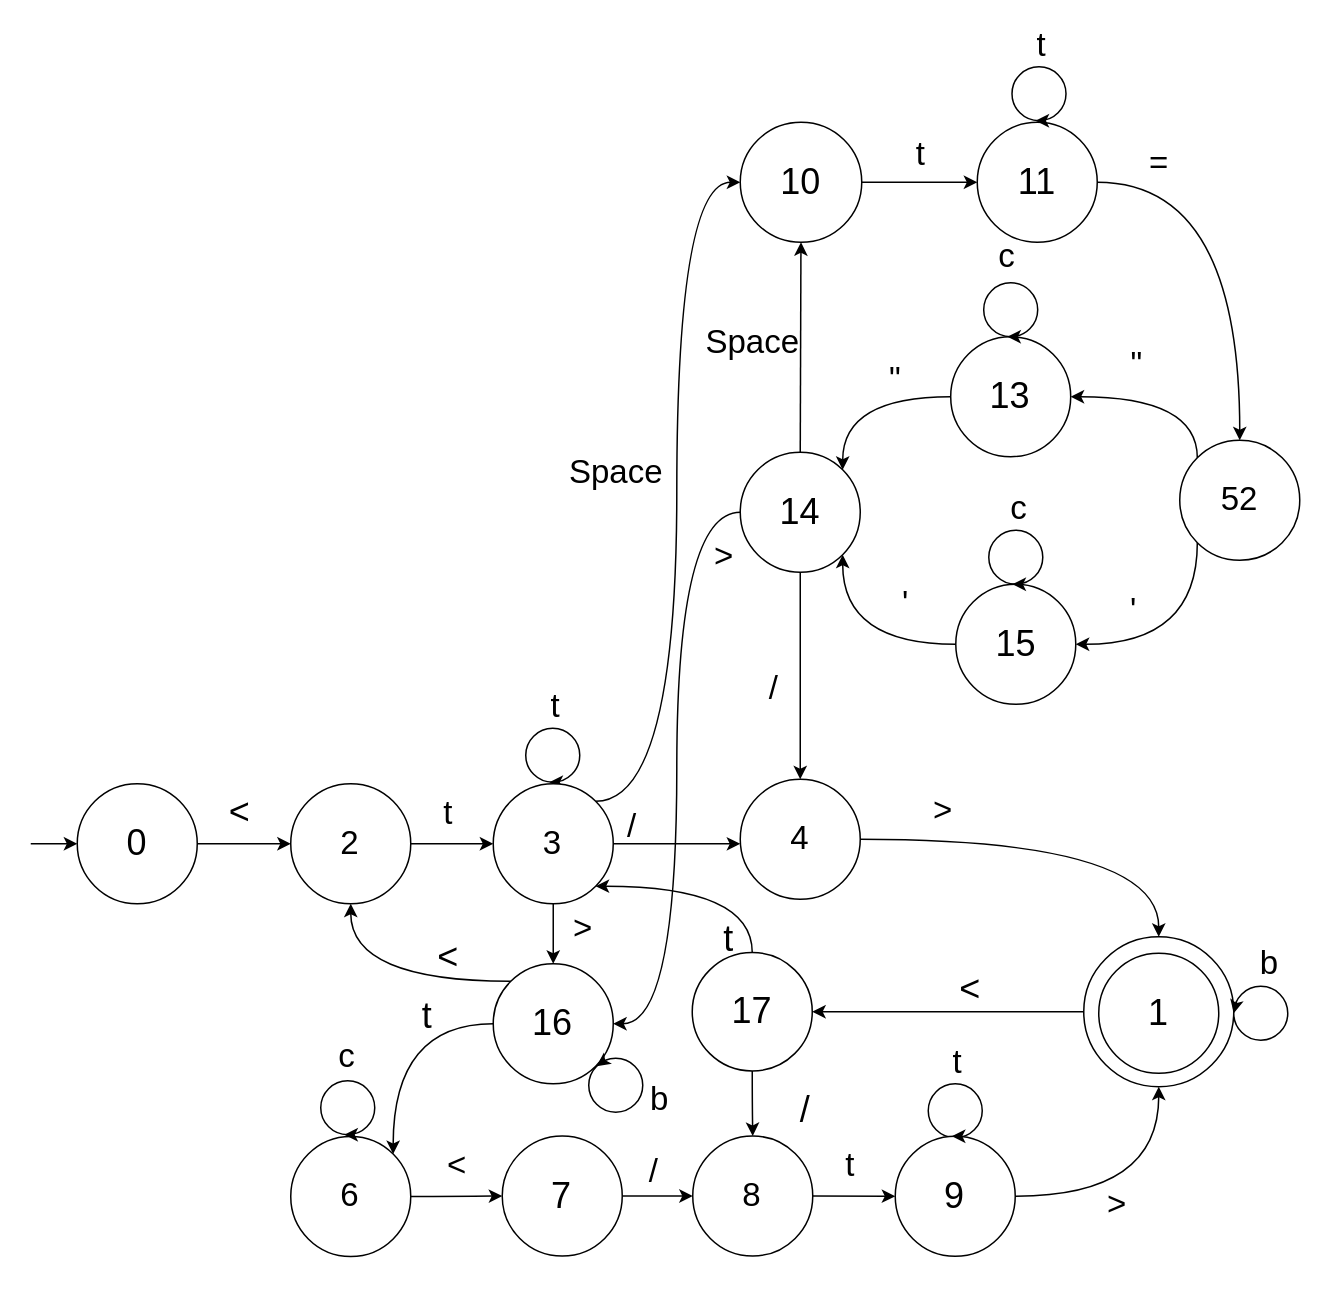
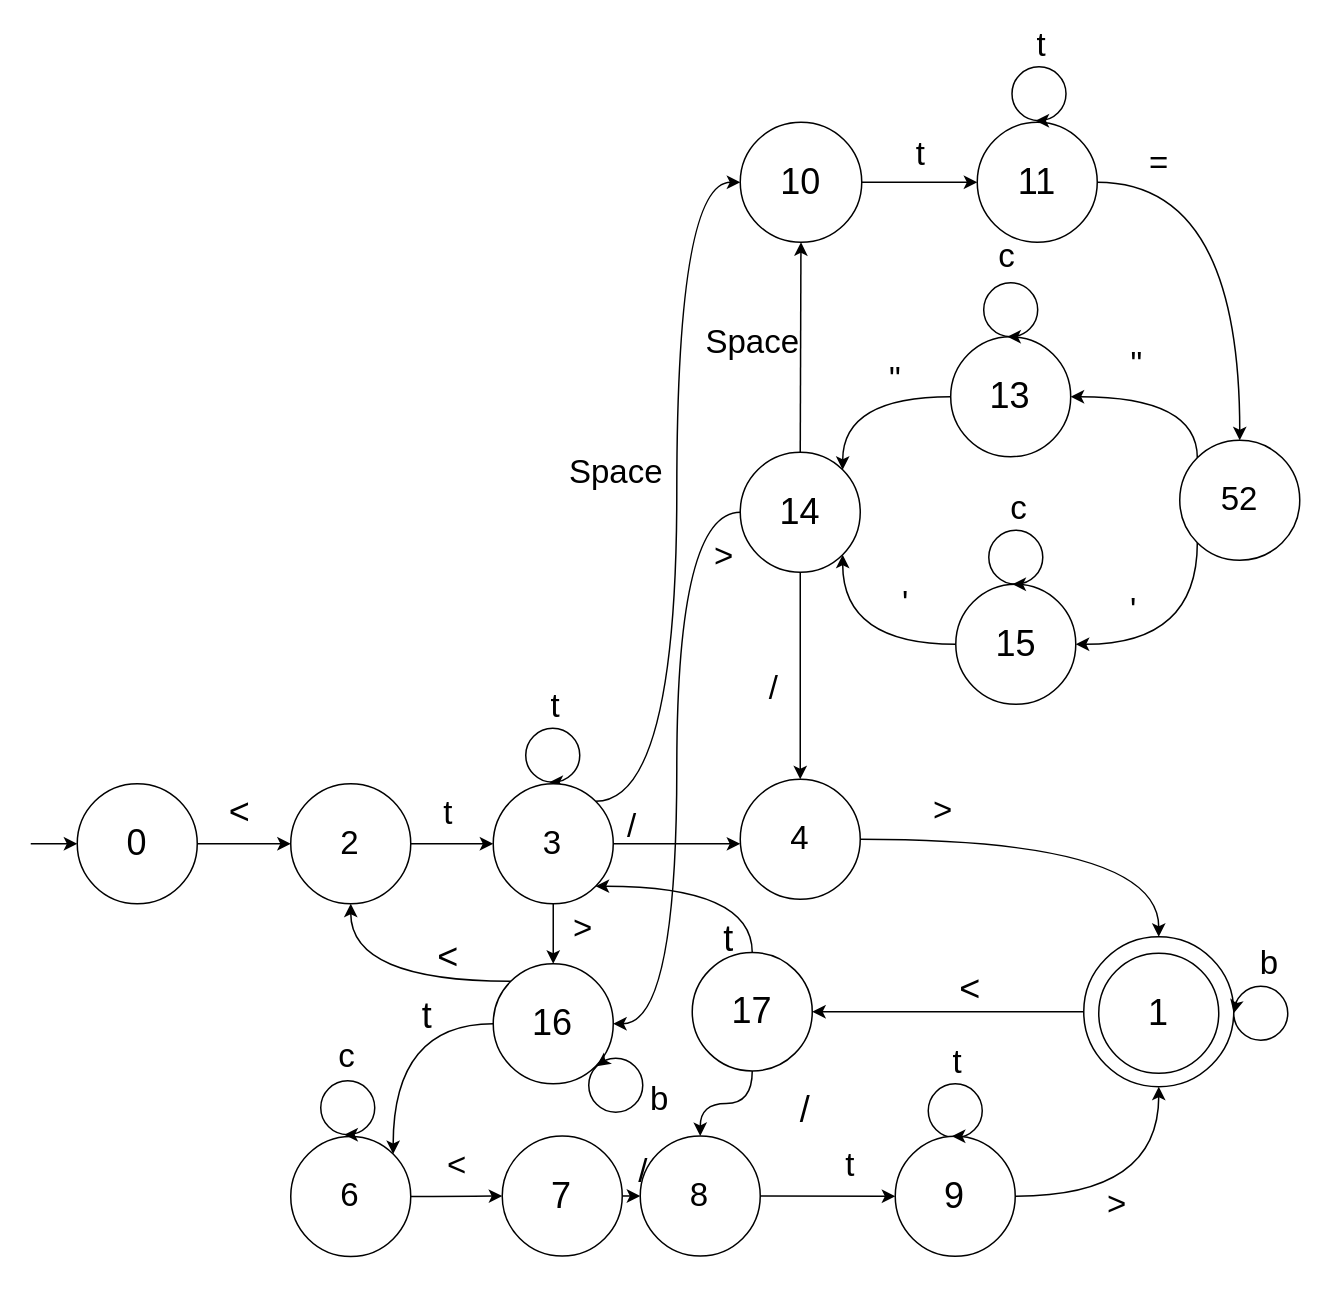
node "8": moved (753, 1196) -> (700, 1196)
